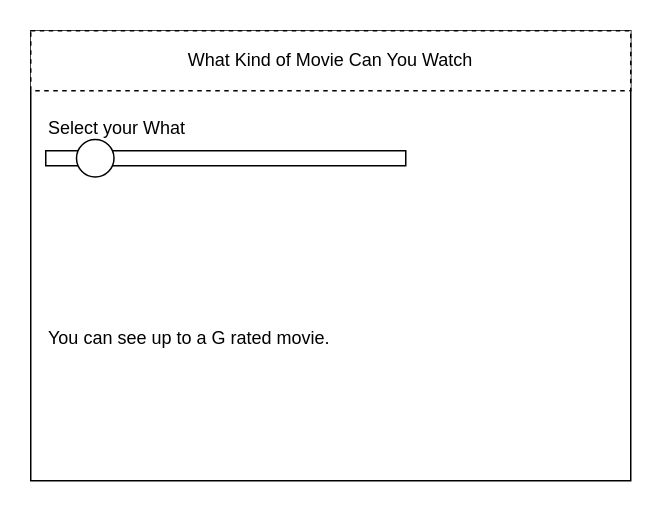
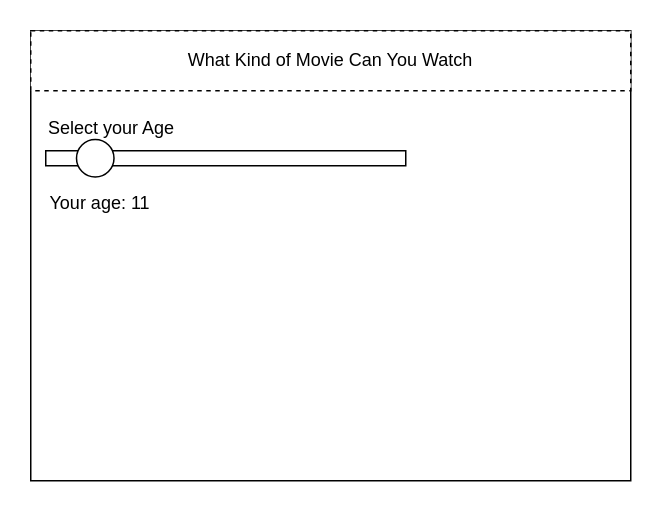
node "Select your What": label "Select your What" -> "Select your Age"
node "Your age: 11": added
node "You can see up to a G rated movie.": removed
